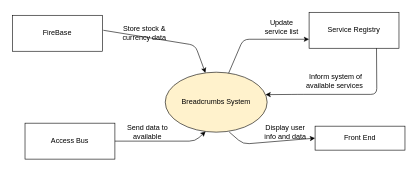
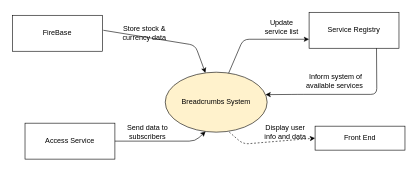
node "Send data to available": label "Send data to available" -> "Send data to subscribers"
node "Access Bus": label "Access Bus" -> "Access Service"
edge "Breadcrumbs System" -> "Front End": style solid -> dashed
